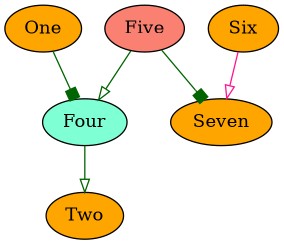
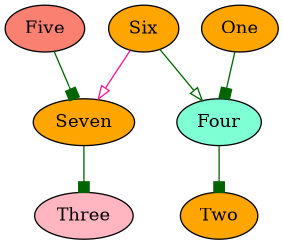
edge "Five" -> "Four": now "Six" -> "Four"
edge "Four" -> "Two": arrowhead onormal -> box
node "Three": added
